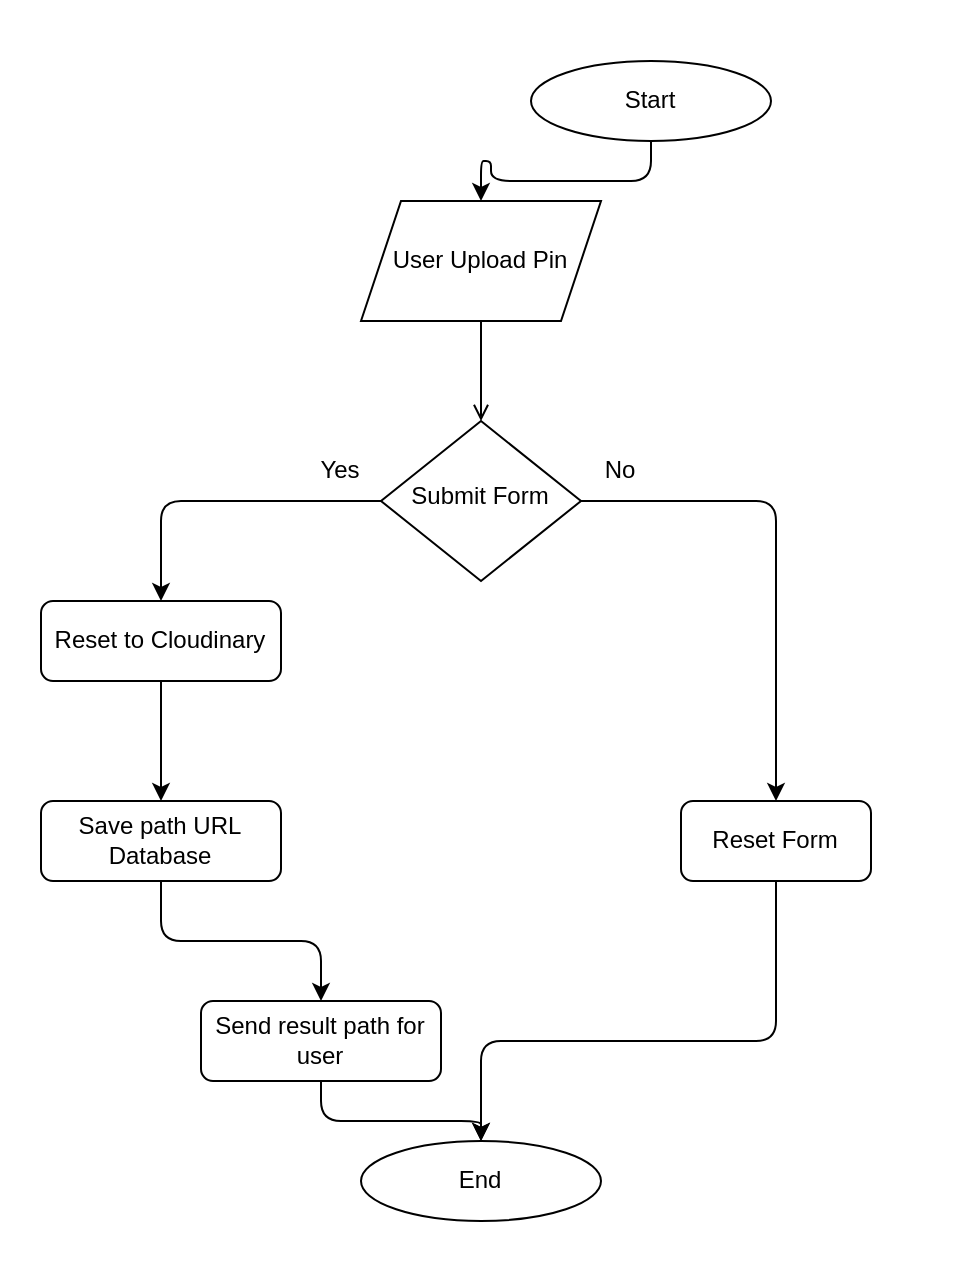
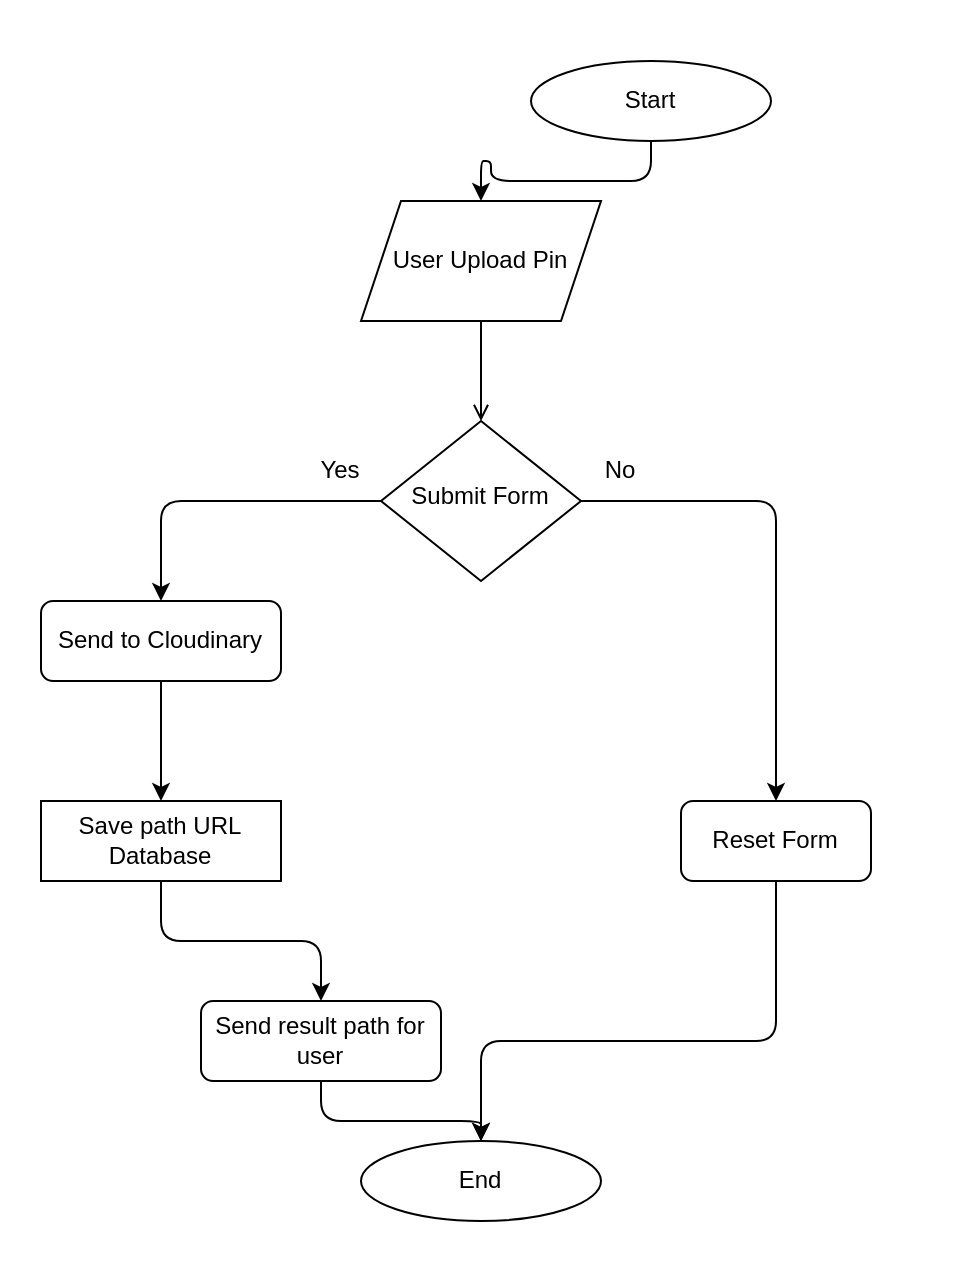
node "Reset to Cloudinary": label "Reset to Cloudinary" -> "Send to Cloudinary"
node "Save path URL Database": shape rounded rectangle -> rectangle
